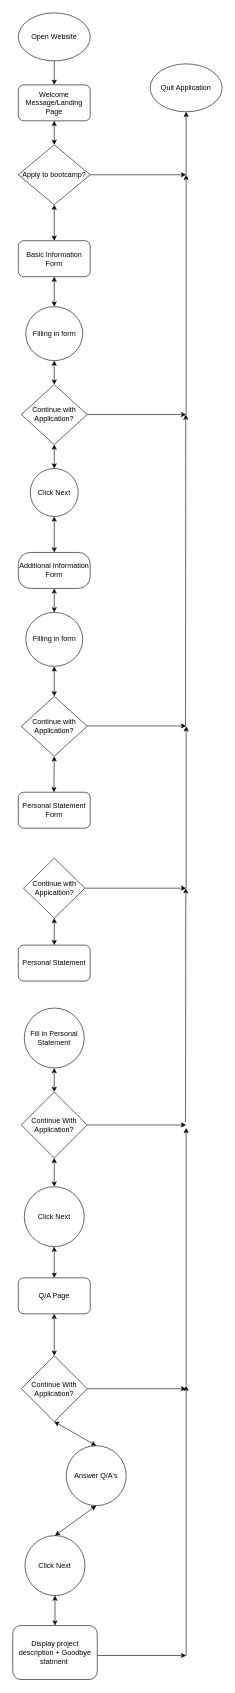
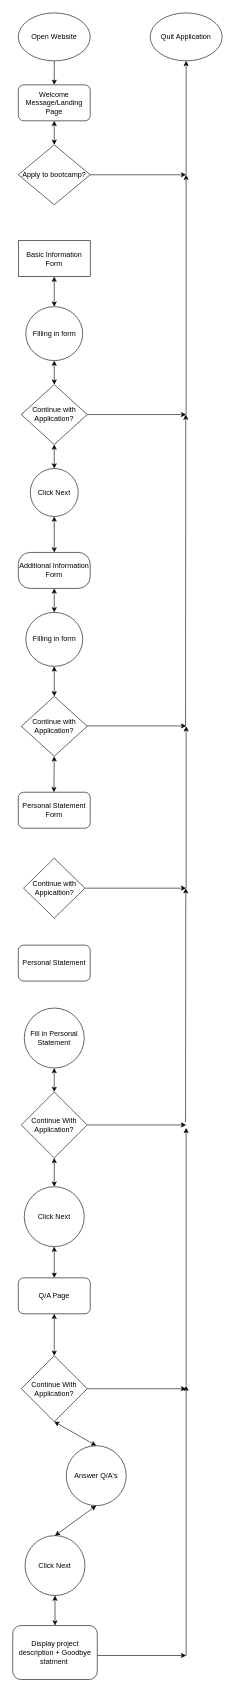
node "Quit Application": moved (186, 87) -> (186, 36)
edge "Apply to bootcamp?" -- "Basic Information Form": removed
node "Basic Information Form": shape rounded rectangle -> rectangle
edge "Continue with Appicaltion?" -- "Personal Statement": removed
